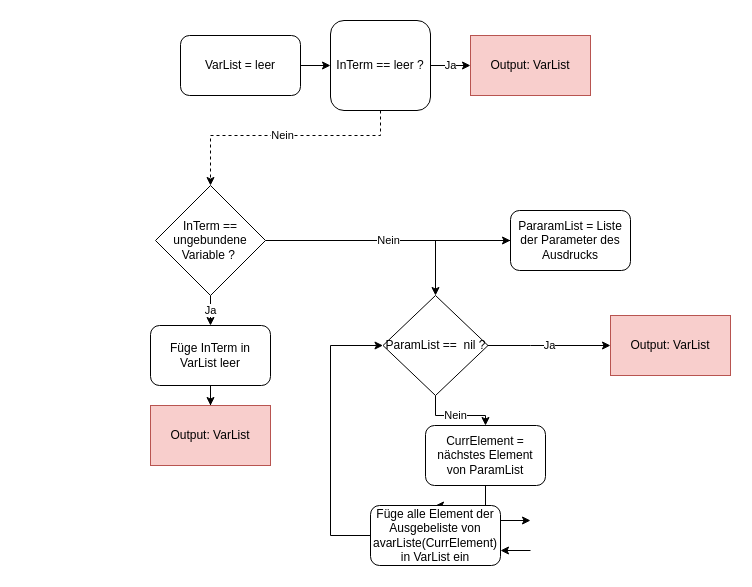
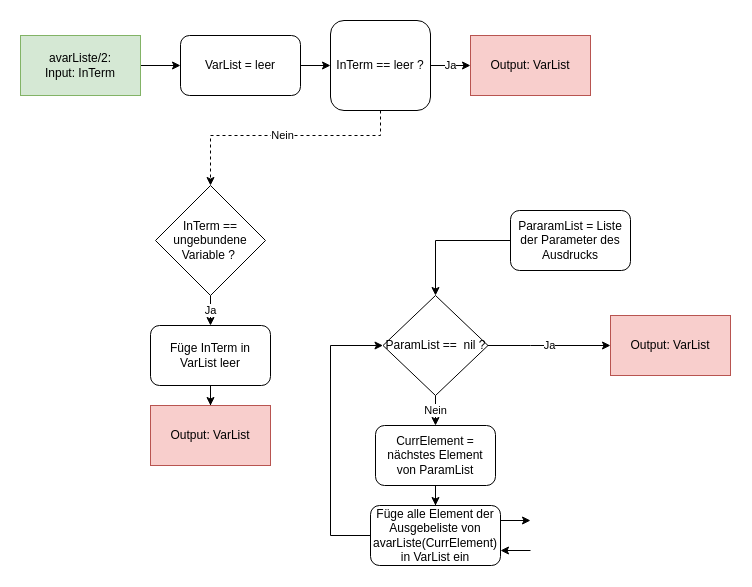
node "avarListe/2: Input: InTerm": added
edge "avarListe/2: Input: InTerm" -> "VarList = leer": added
edge "InTerm == ungebundene Variable ?" -> "PararamList = Liste der Parameter des Ausdrucks": removed, label "Nein"
node "CurrElement = nächstes Element von ParamList": moved (486, 456) -> (436, 456)
